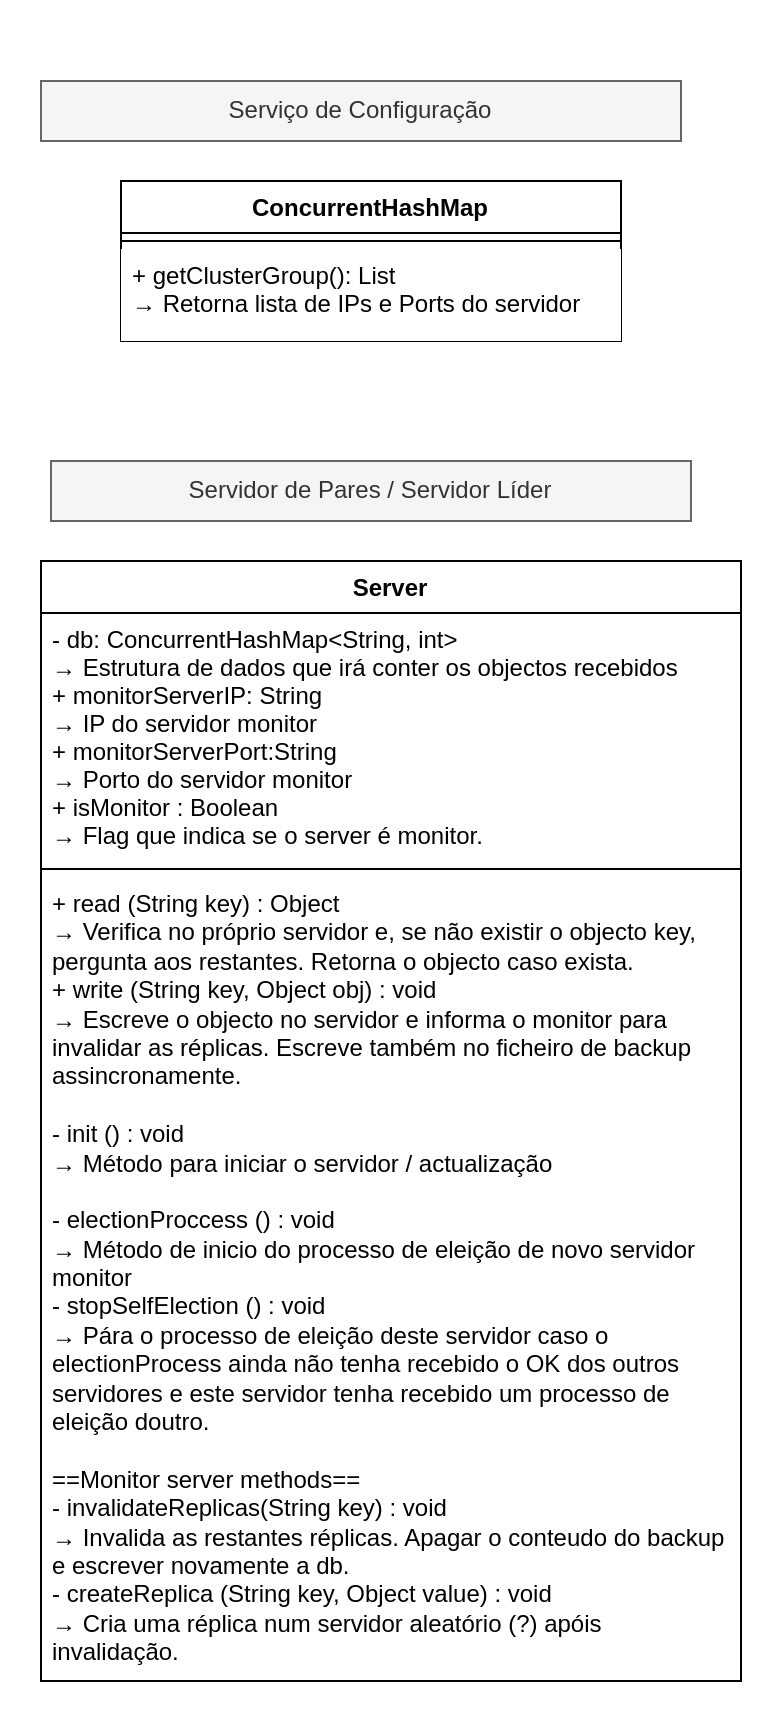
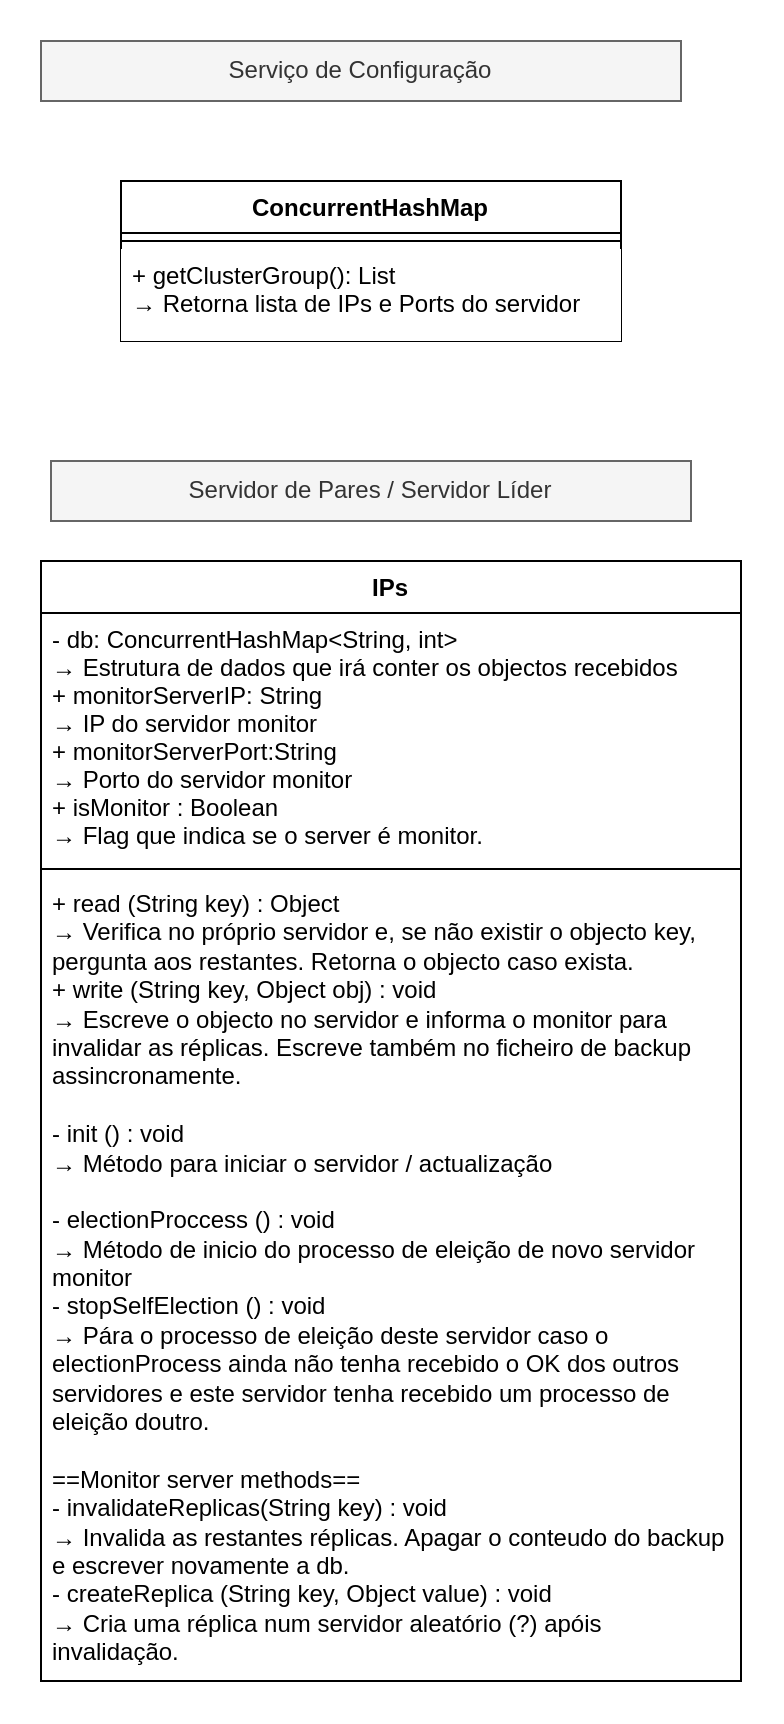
node "Serviço de Configuração": moved (361, 111) -> (361, 71)
node "Server": label "Server" -> "IPs"
